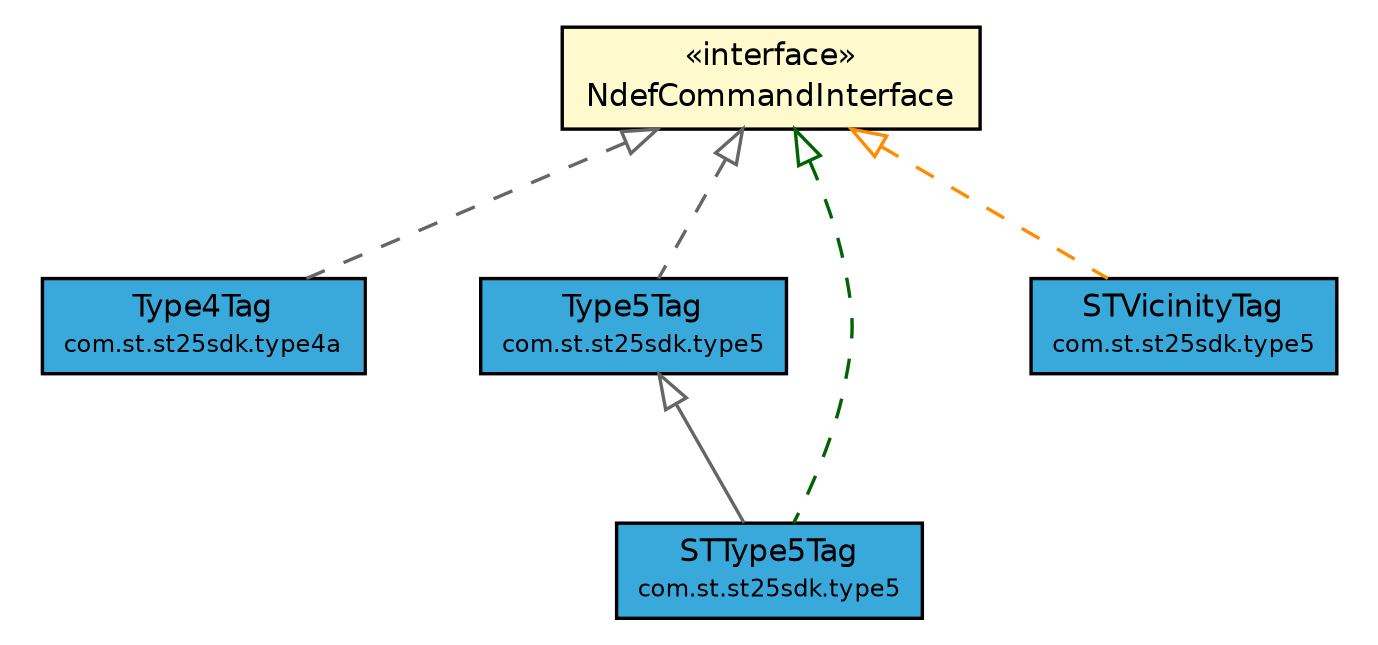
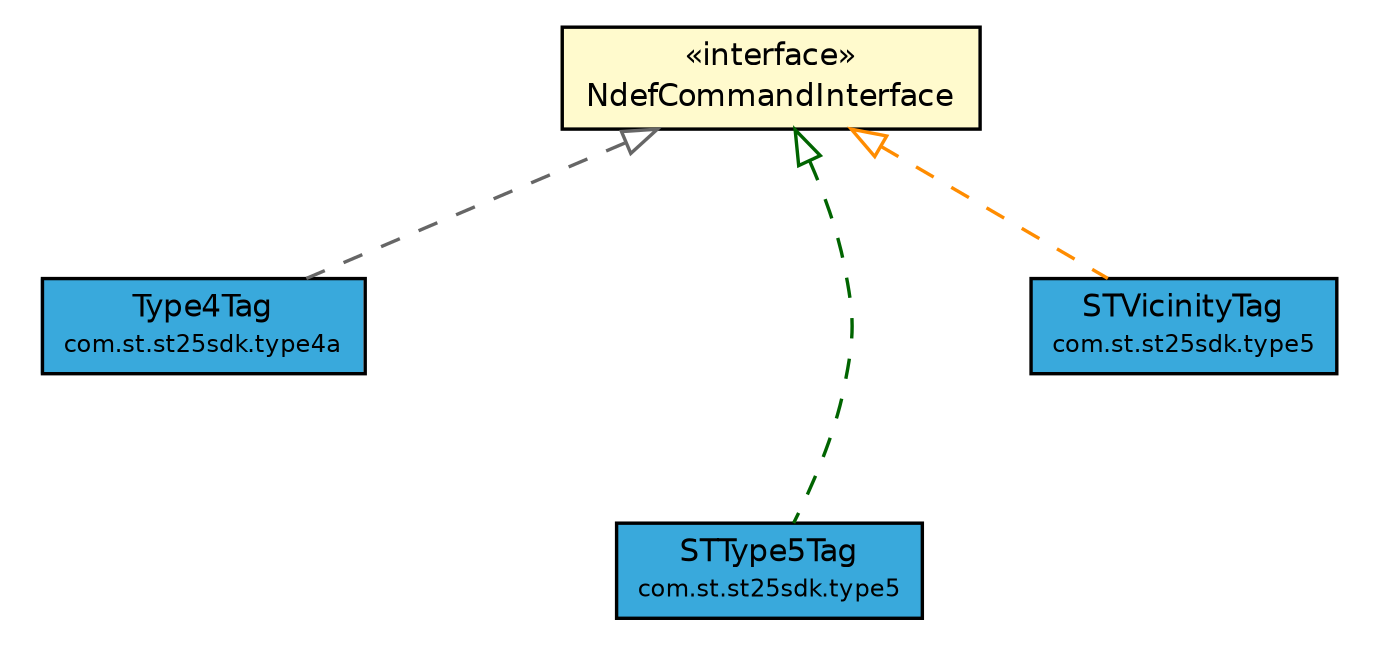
node "Type5Tag": removed
